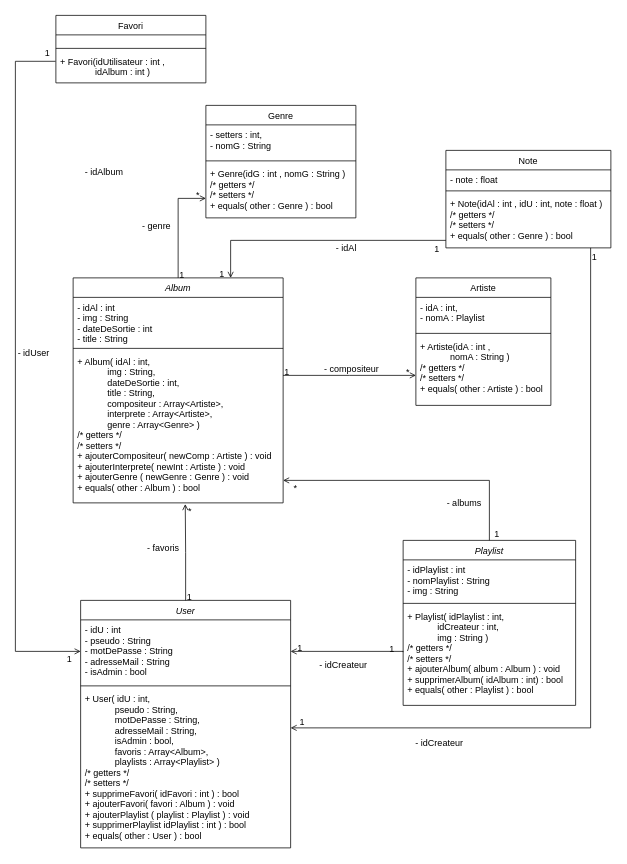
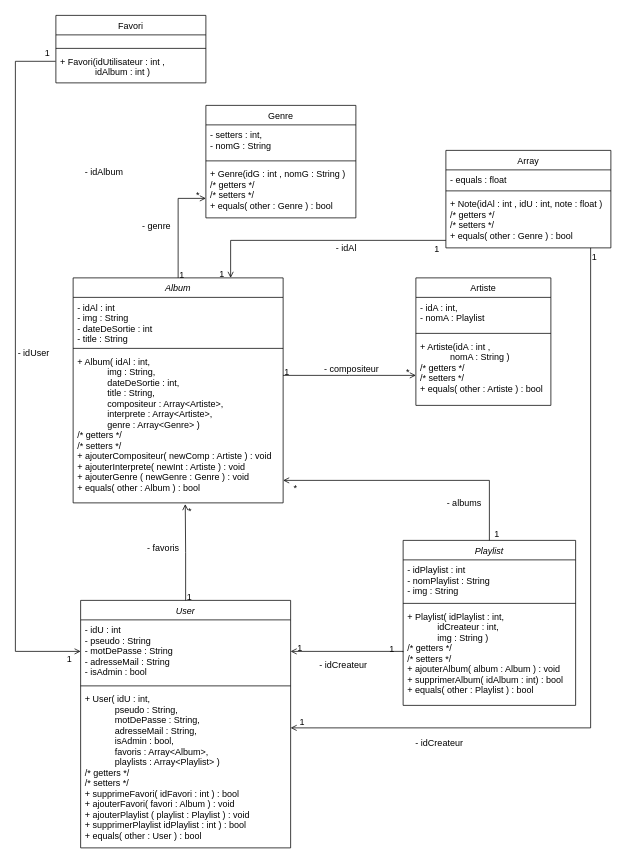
node "Note": label "Note" -> "Array"
node "- note : float": label "- note : float" -> "- equals : float"
